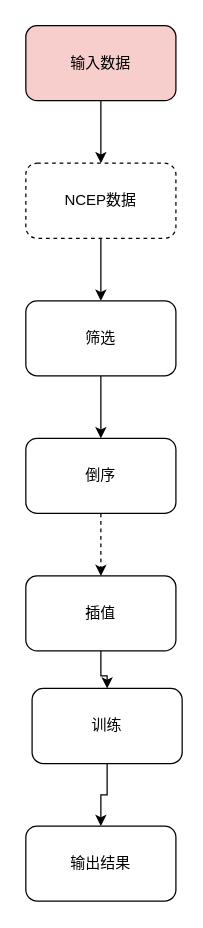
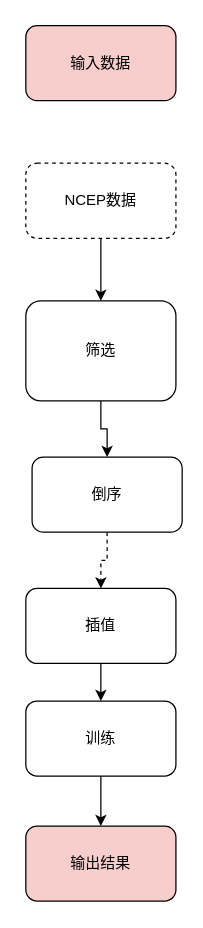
edge "输入数据" -> "NCEP数据": removed
node "筛选": size 150x75 -> 150x100
node "倒序": moved (101, 476) -> (107, 494)
node "插值": moved (101, 613) -> (101, 626)
node "训练": moved (107, 726) -> (101, 738)
node "输出结果": fillcolor #ffffff -> #f8cecc
